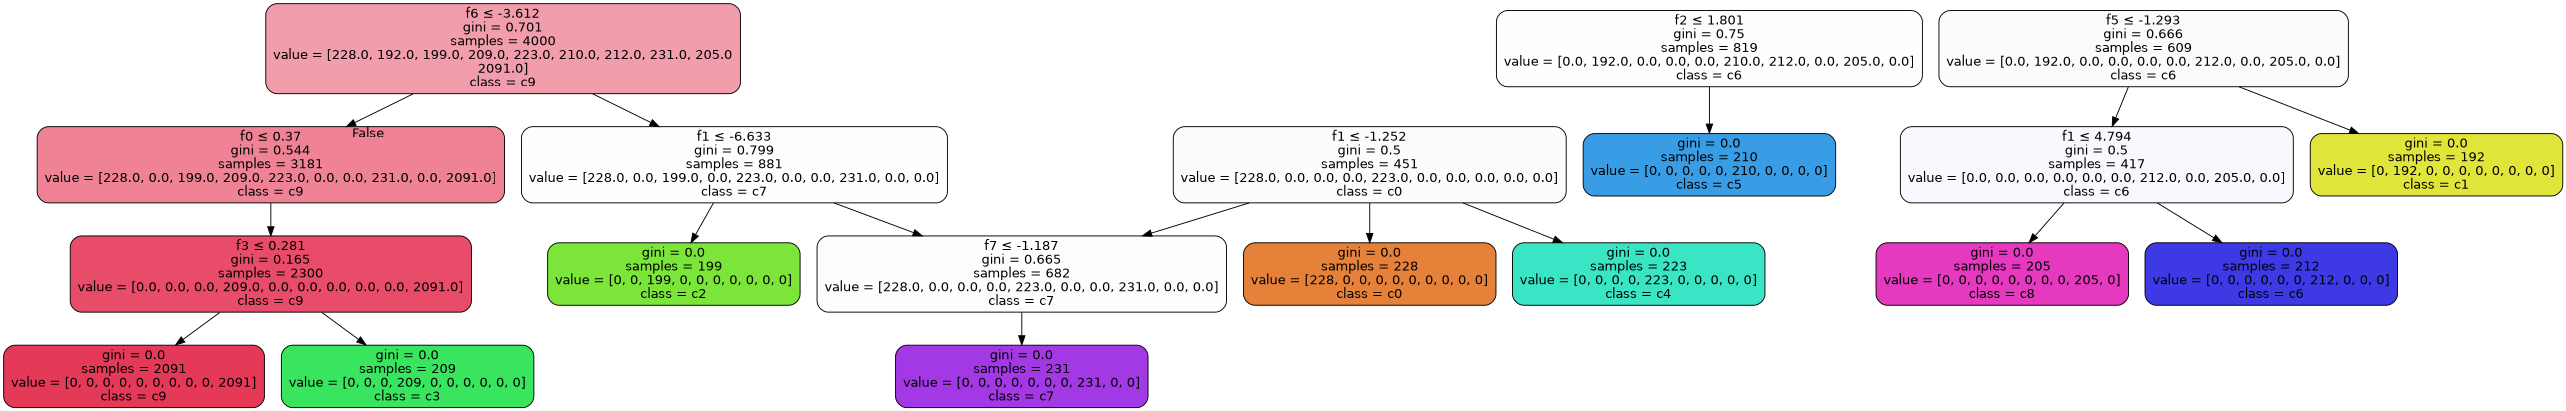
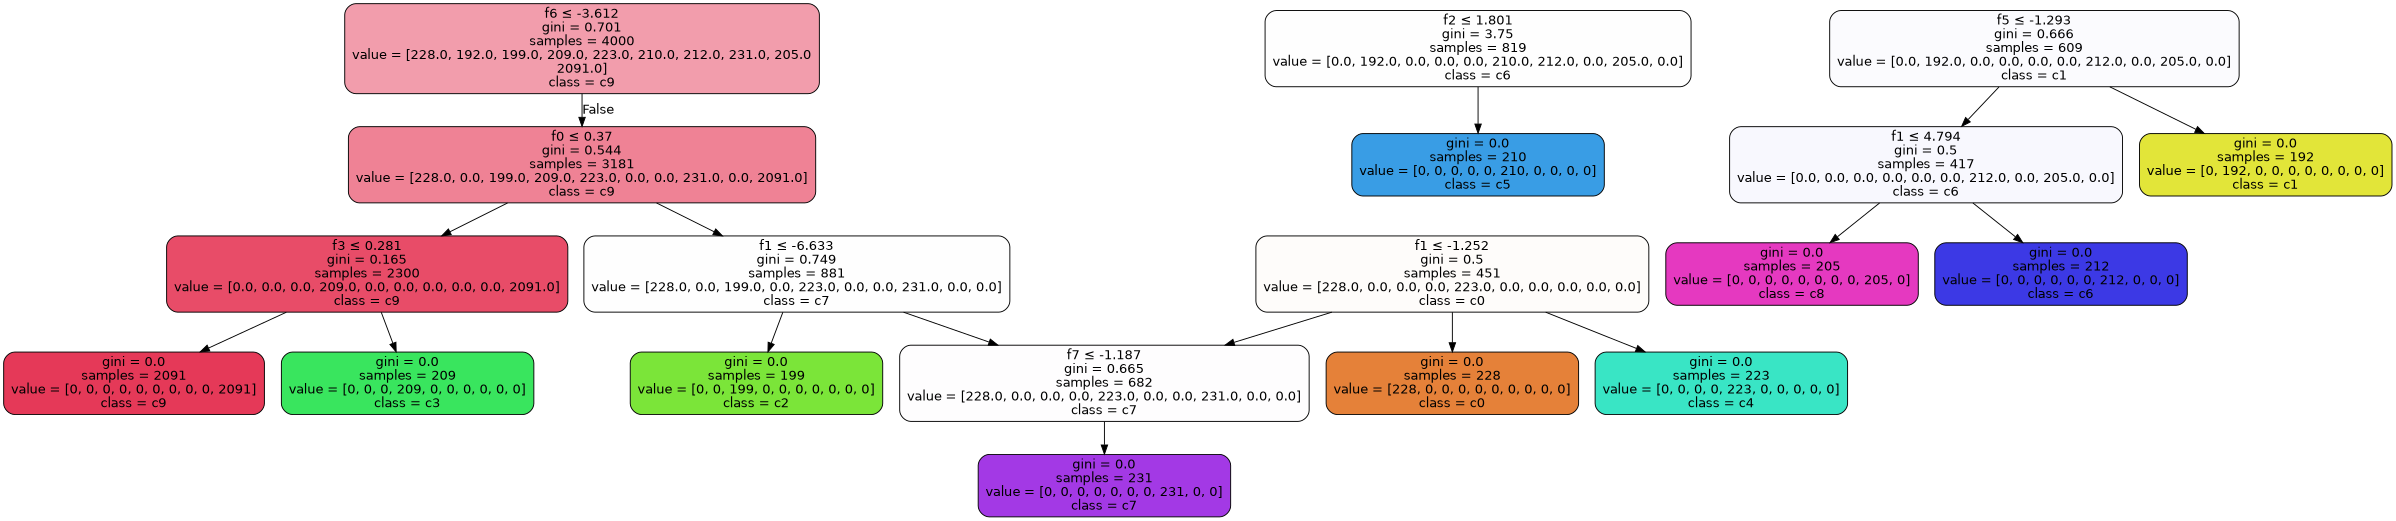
node "f2 ≤ 1.801": text "gini = 0.75" -> "gini = 3.75"
node "f5 ≤ -1.293": text "class = c6" -> "class = c1"
edge "f6 ≤ -3.612" -> "f1 ≤ -6.633": now "f0 ≤ 0.37" -> "f1 ≤ -6.633"
node "f1 ≤ -6.633": text "gini = 0.799" -> "gini = 0.749"
